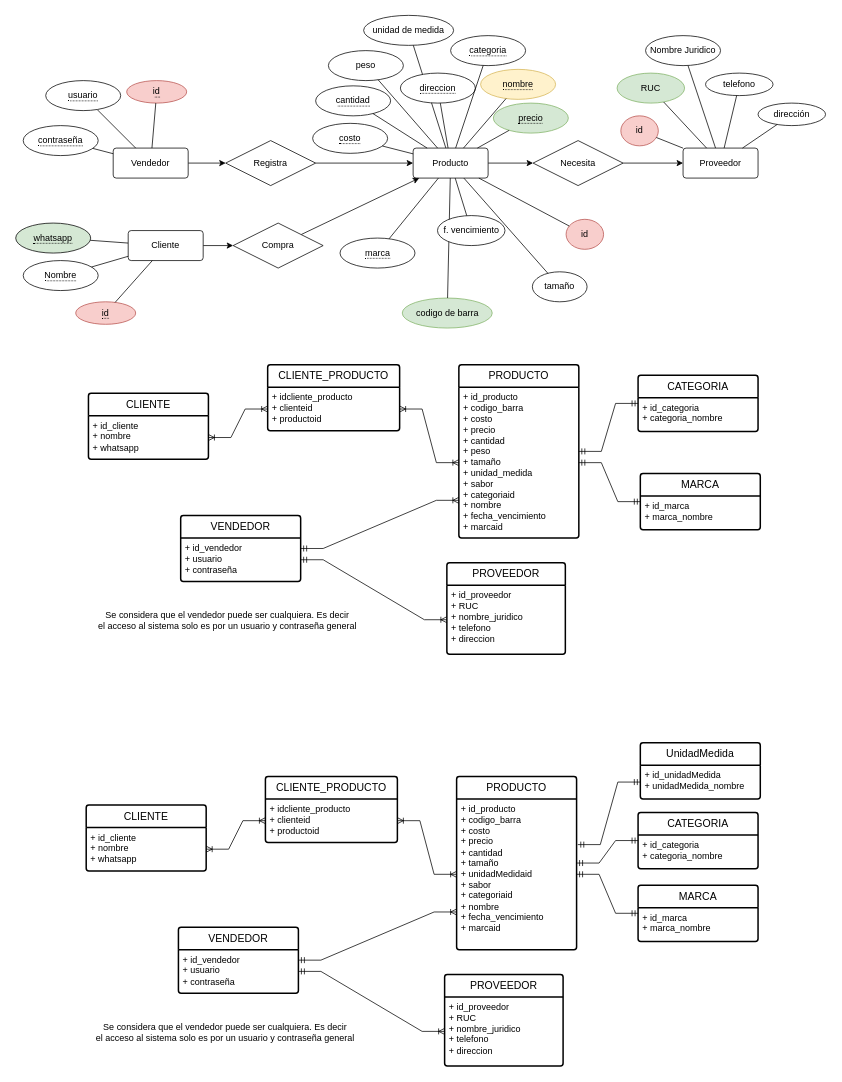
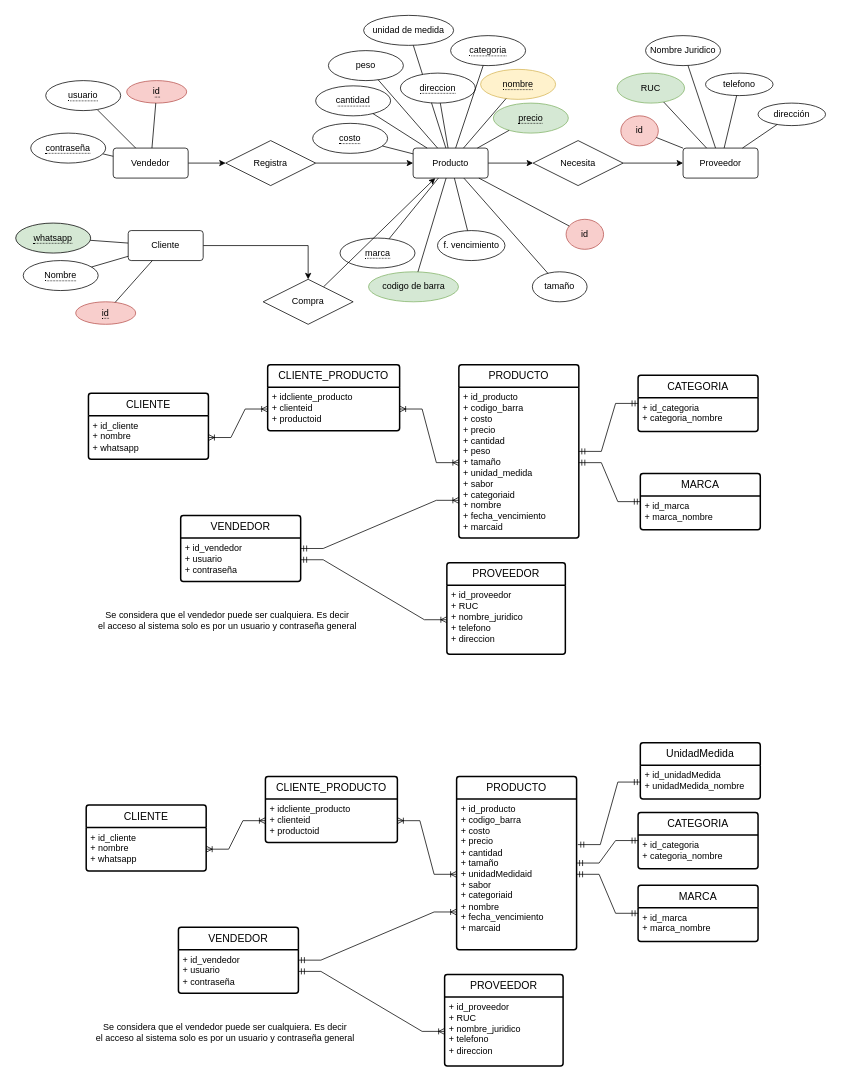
node "contraseña": moved (60, 141) -> (68, 148)
node "f. vencimiento": moved (471, 231) -> (471, 246)
node "Compra": moved (278, 246) -> (308, 302)
node "codigo de barra": moved (447, 313) -> (413, 287)
